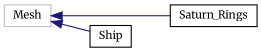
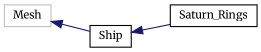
edge "Saturn_Rings" -> "Mesh": now "Saturn_Rings" -> "Ship"
